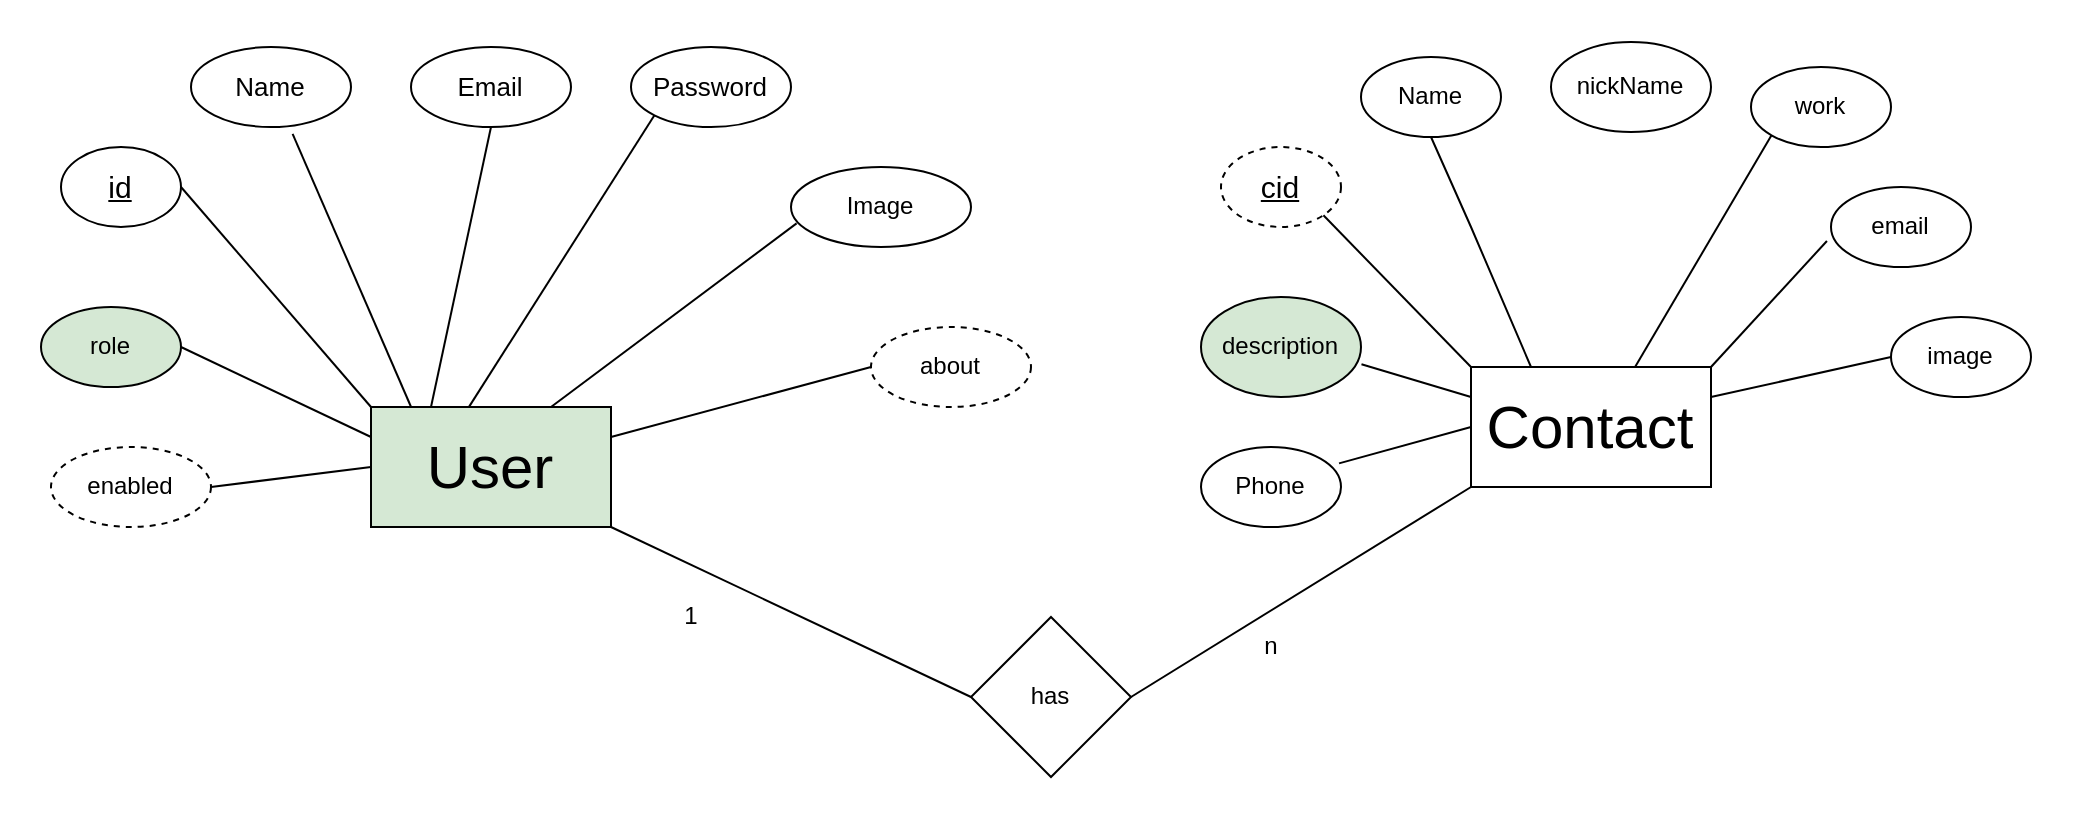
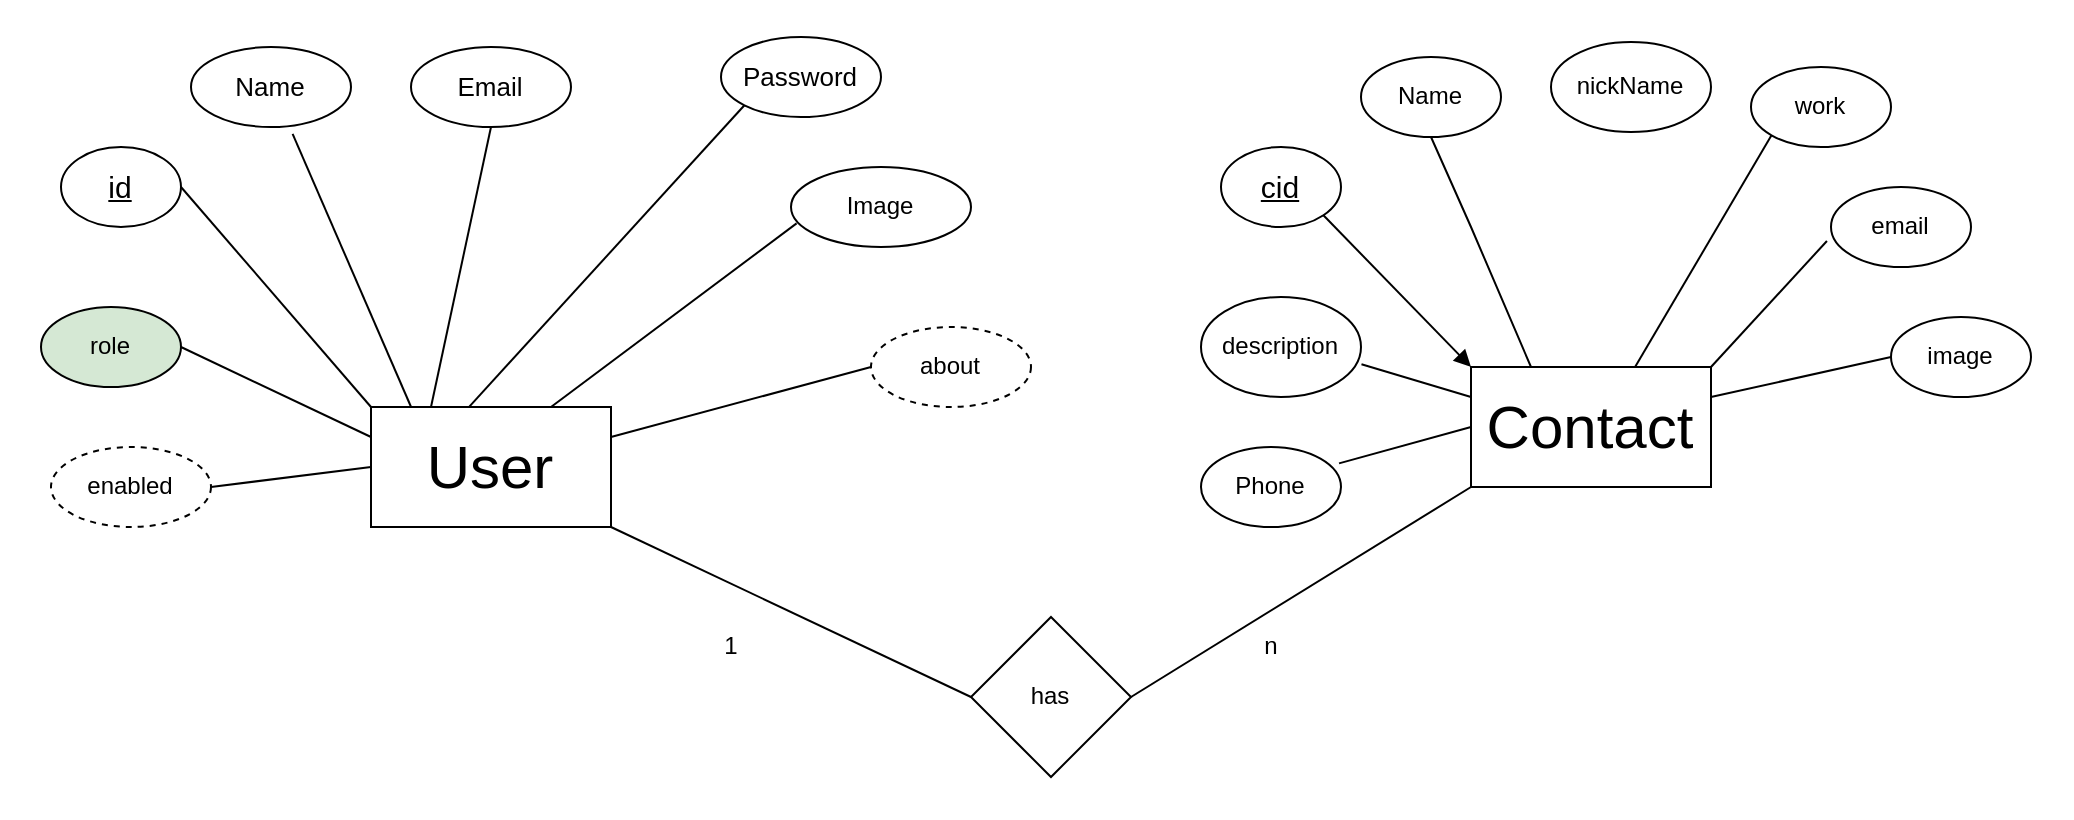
node "Password": moved (711, 87) -> (801, 77)
node "cid": style dashed -> solid
node "description": fillcolor #d5e8d4 -> #ffffff
edge "cid" -- "Contact": arrowhead none -> block
node "User": fillcolor #d5e8d4 -> #ffffff
node "1": moved (691, 617) -> (731, 647)
